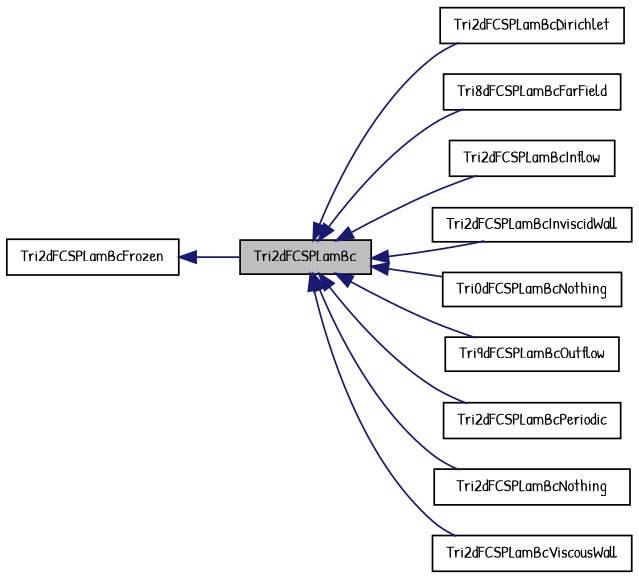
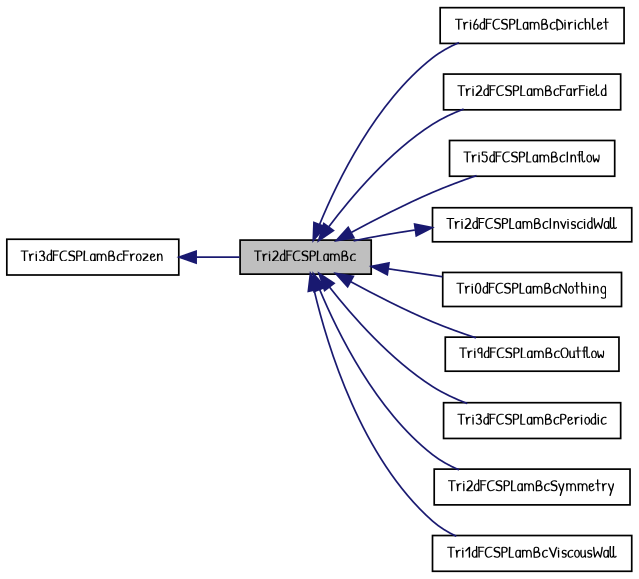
node "Tri2dFCSPLamBcDirichlet": label "Tri2dFCSPLamBcDirichlet" -> "Tri6dFCSPLamBcDirichlet"
node "Tri8dFCSPLamBcFarField": label "Tri8dFCSPLamBcFarField" -> "Tri2dFCSPLamBcFarField"
node "Tri2dFCSPLamBcInflow": label "Tri2dFCSPLamBcInflow" -> "Tri5dFCSPLamBcInflow"
edge "Tri2dFCSPLamBcInviscidWall" -> "Tri2dFCSPLamBc": reversed
node "Tri2dFCSPLamBcFrozen": label "Tri2dFCSPLamBcFrozen" -> "Tri3dFCSPLamBcFrozen"
node "Tri2dFCSPLamBcPeriodic": label "Tri2dFCSPLamBcPeriodic" -> "Tri3dFCSPLamBcPeriodic"
node "Tri2dFCSPLamBcNothing": label "Tri2dFCSPLamBcNothing" -> "Tri2dFCSPLamBcSymmetry"
node "Tri2dFCSPLamBcViscousWall": label "Tri2dFCSPLamBcViscousWall" -> "Tri1dFCSPLamBcViscousWall"
